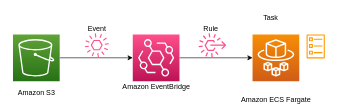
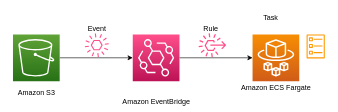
node "Amazon EventBridge": moved (156, 87) -> (156, 102)
node "Amazon ECS Fargate": moved (276, 101) -> (276, 89)
